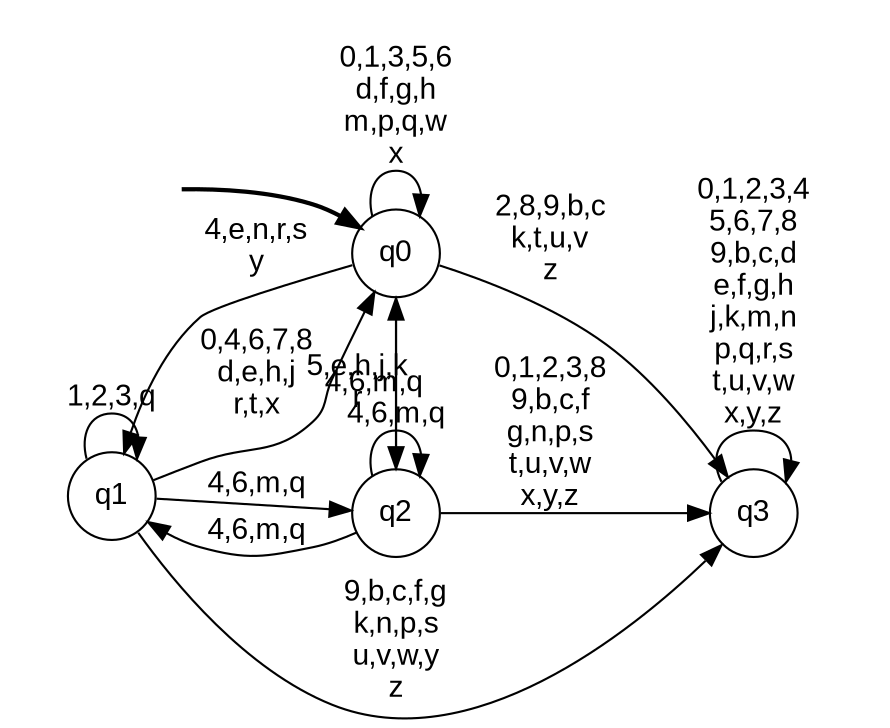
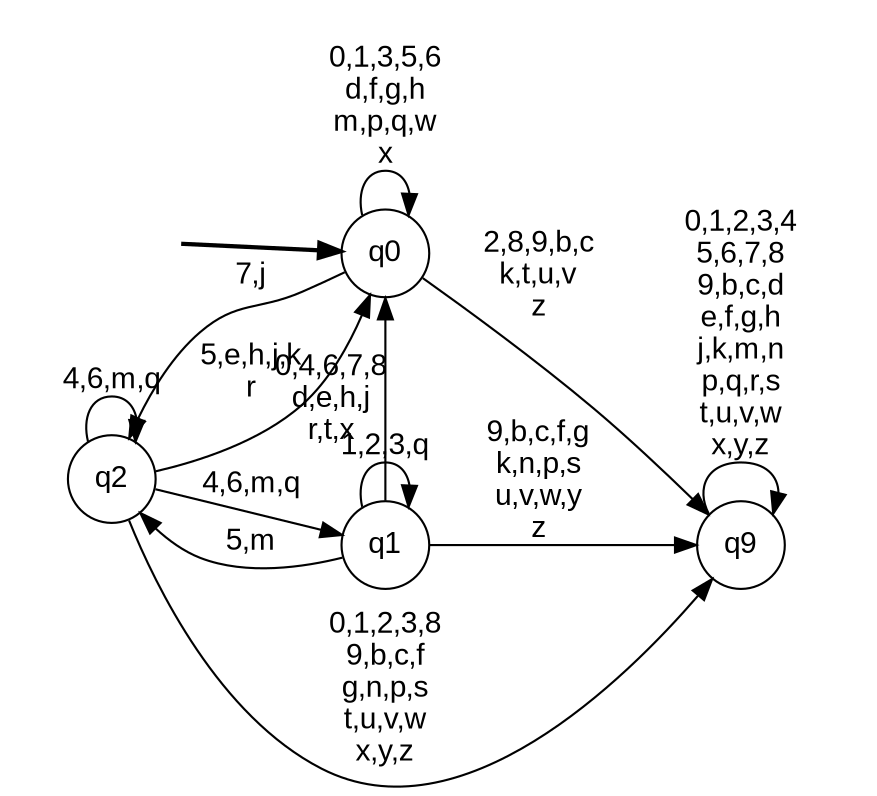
edge "q0" -> "q1": removed, label "4,e,n,r,s y"
edge "q0" -> "q2": label "4,6,m,q" -> "7,j"
edge "q1" -> "q2": label "4,6,m,q" -> "5,m"
node "q3": label "q3" -> "q9"
